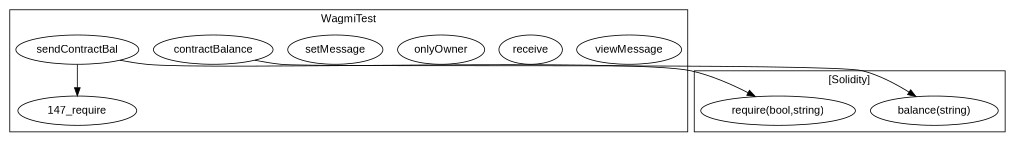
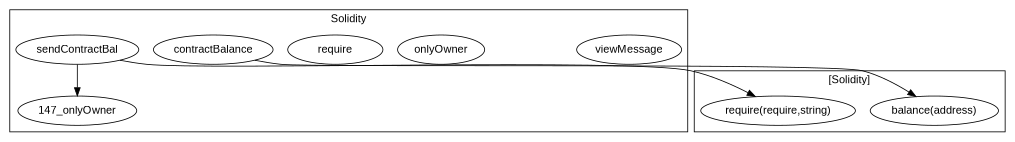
cluster "WagmiTest": label "WagmiTest" -> "Solidity"
node "setMessage": label "setMessage" -> "require"
node "receive": removed
node "147_require": label "147_require" -> "147_onlyOwner"
node "require(bool,string)": label "require(bool,string)" -> "require(require,string)"
node "balance(string)": label "balance(string)" -> "balance(address)"
